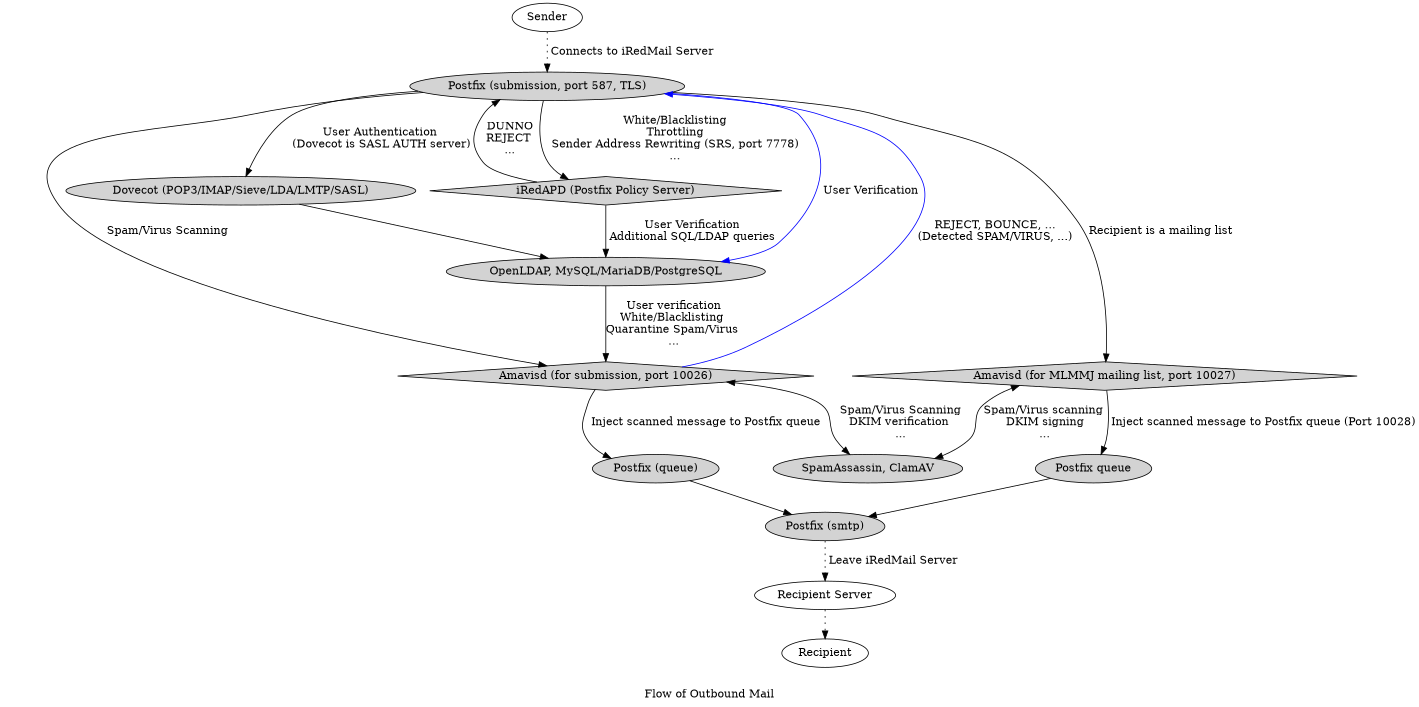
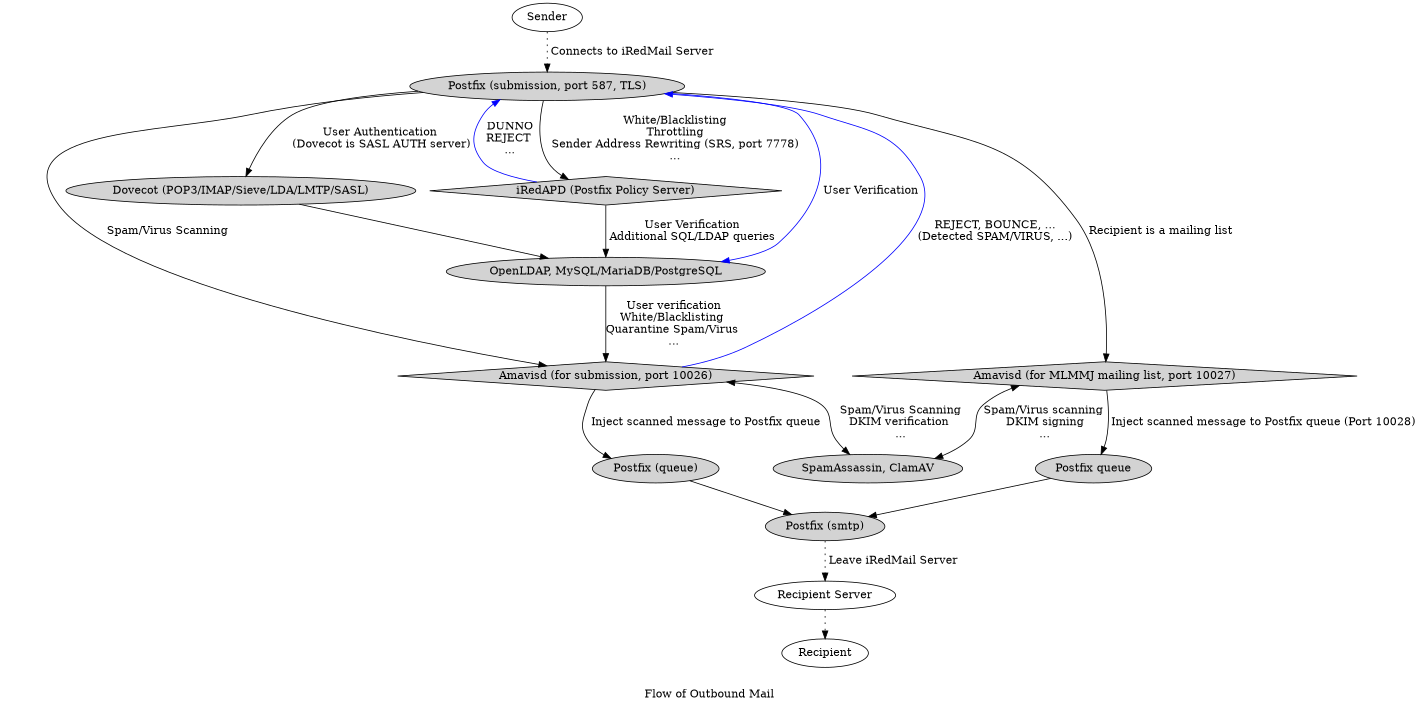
edge "iRedAPD (Postfix Policy Server)" -> "Postfix (submission, port 587, TLS)": color black -> blue
